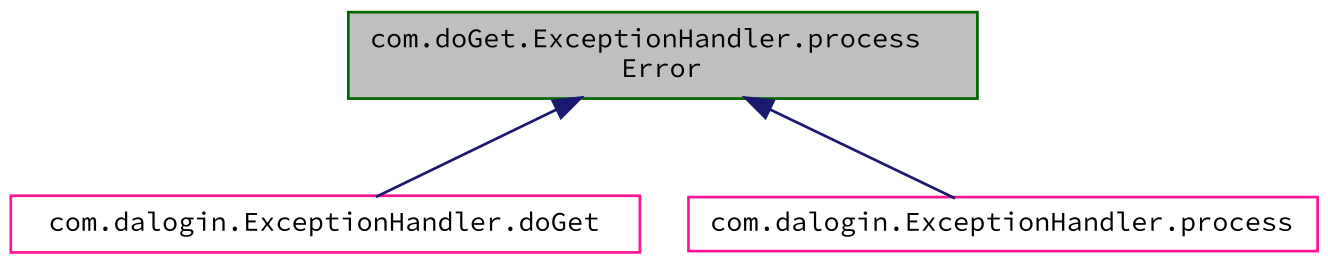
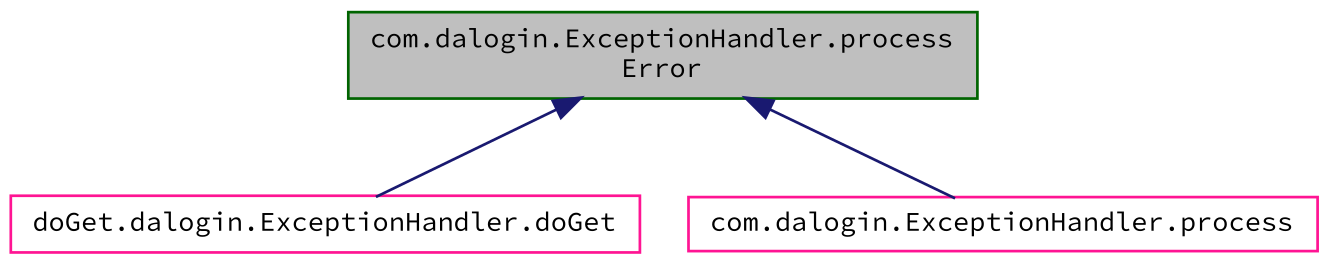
node "com.doGet.ExceptionHandler.process Error": label "com.doGet.ExceptionHandler.process Error" -> "com.dalogin.ExceptionHandler.process Error"
node "com.dalogin.ExceptionHandler.doGet": label "com.dalogin.ExceptionHandler.doGet" -> "doGet.dalogin.ExceptionHandler.doGet"
